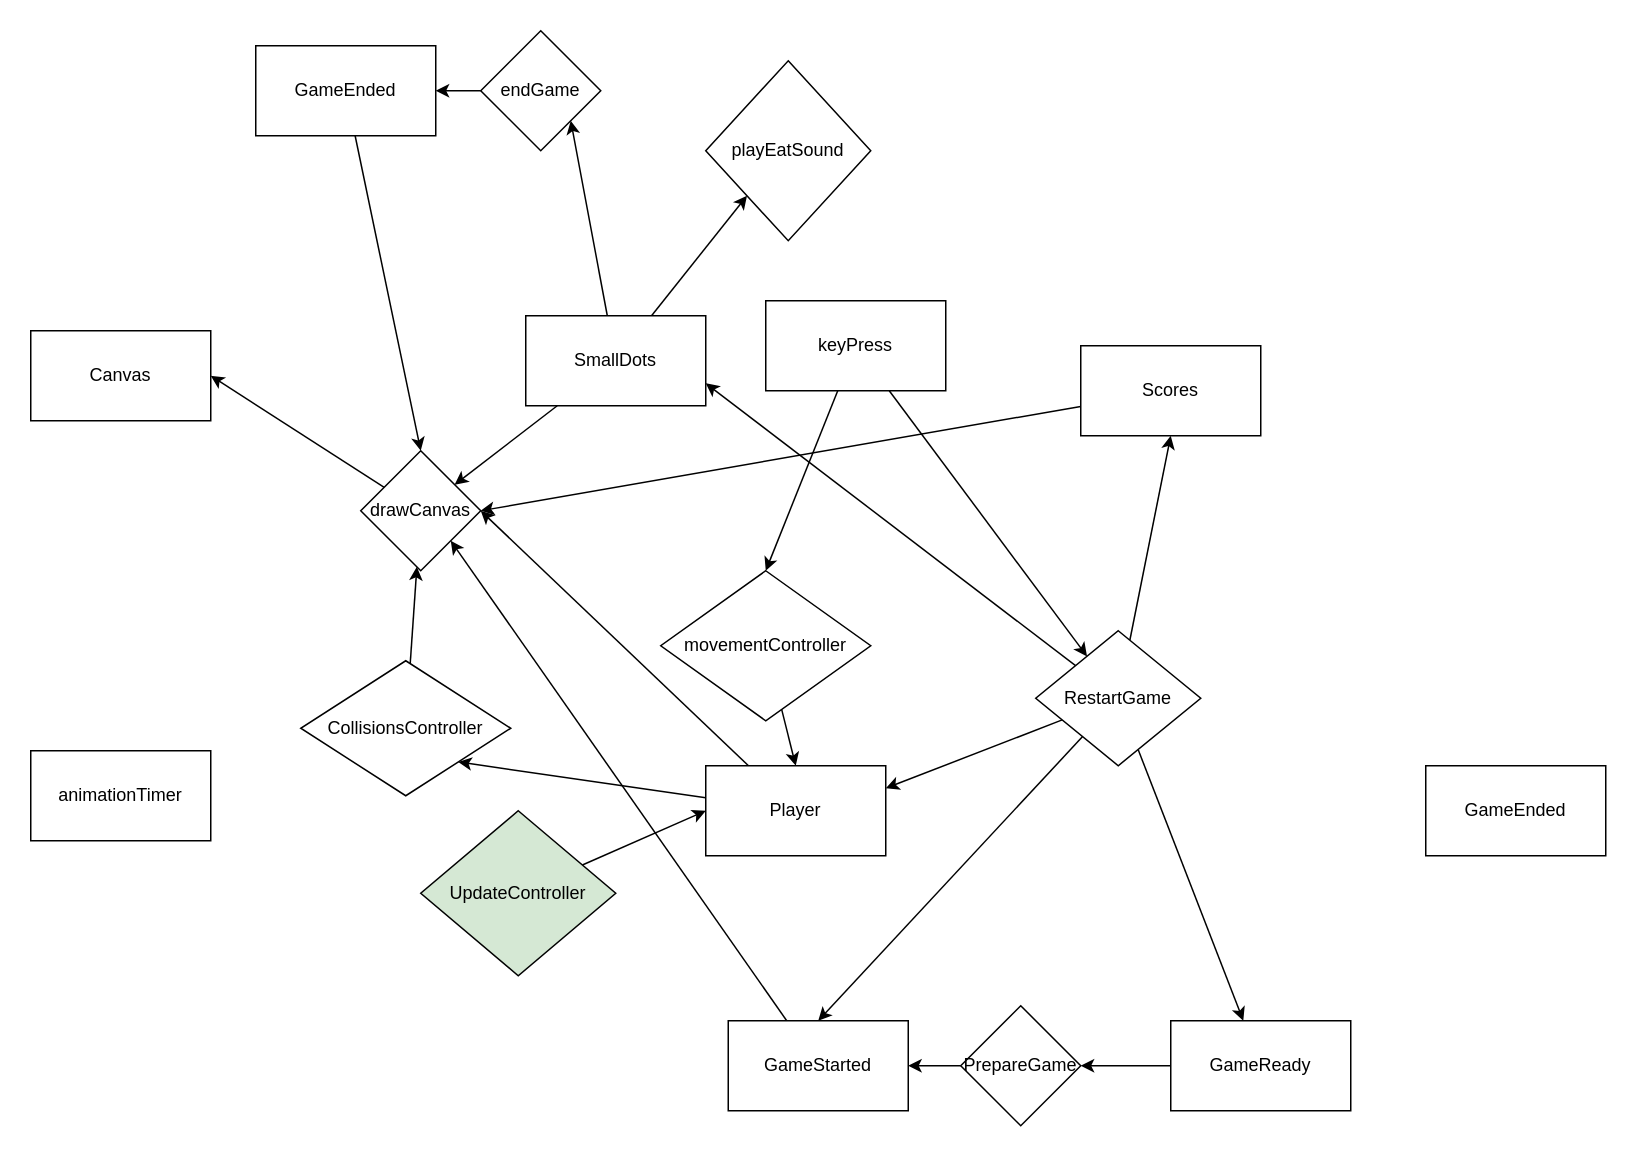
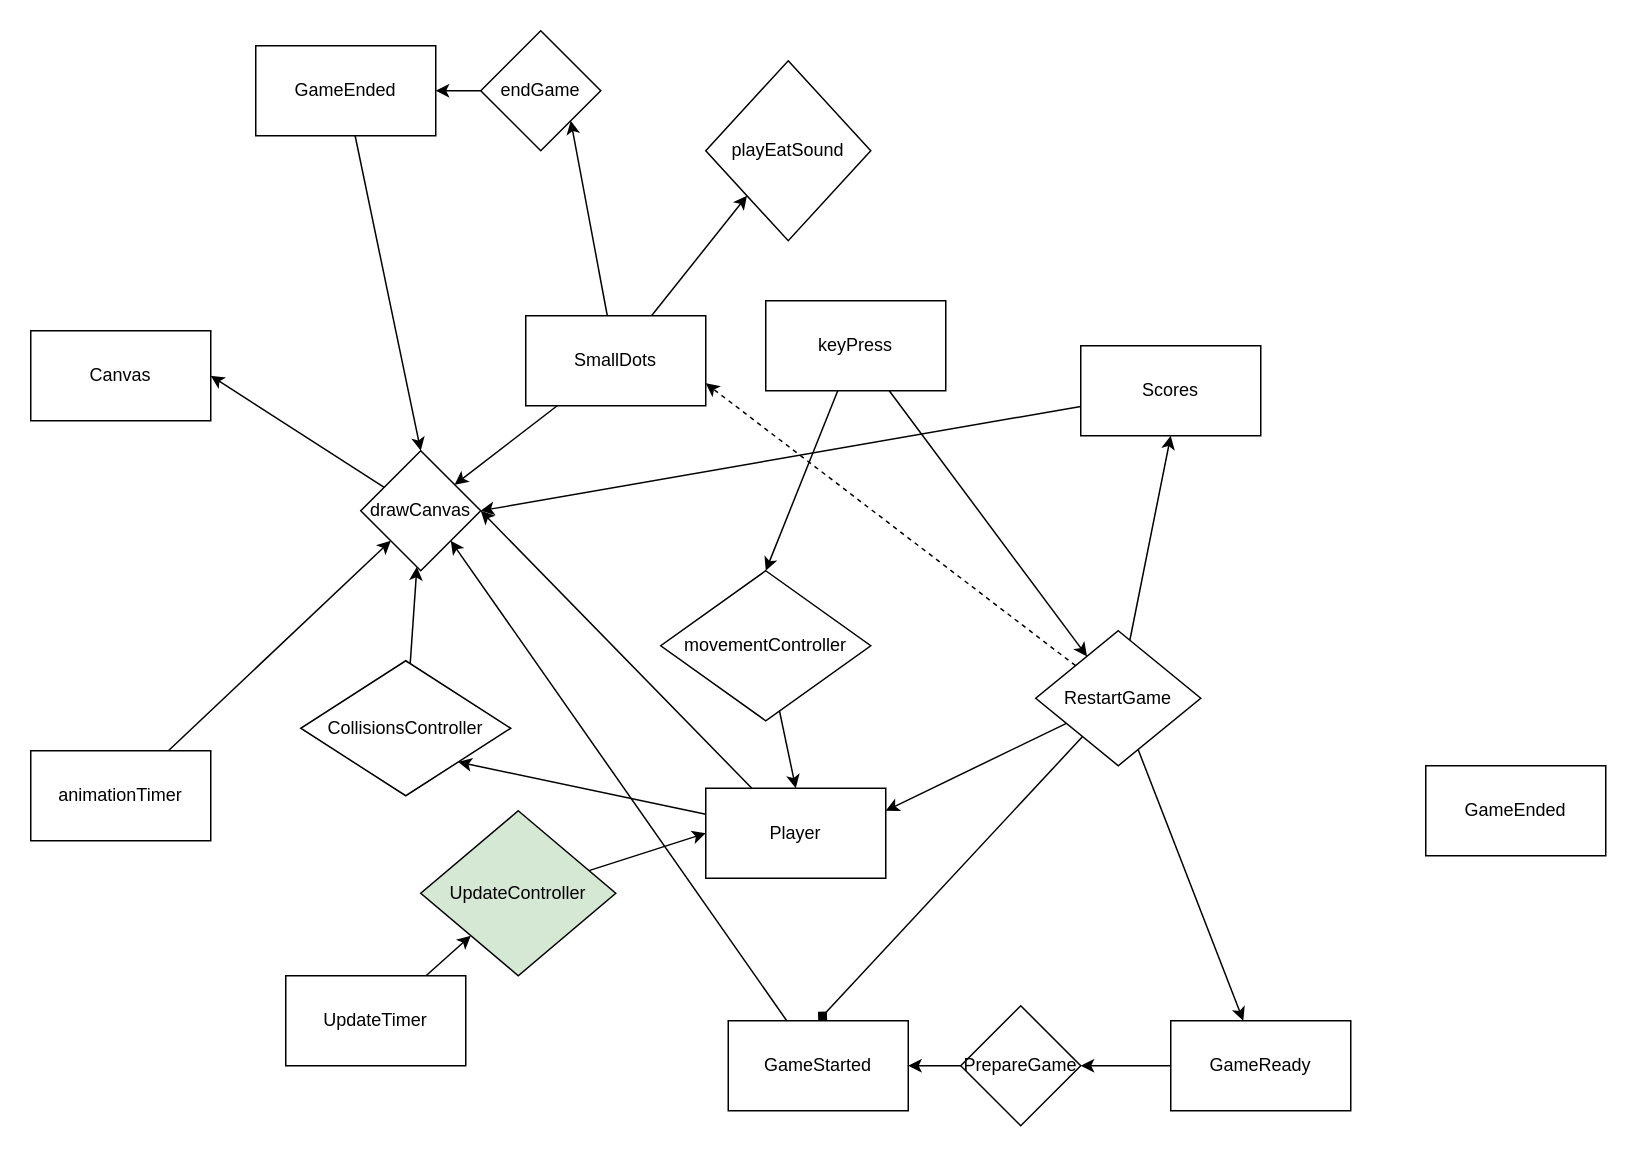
edge "RestartGame" -> "SmallDots": style solid -> dashed
edge "animationTimer" -> "drawCanvas": added
node "Player": moved (796, 811) -> (796, 833)
edge "UpdateTimer" -> "UpdateController": added
edge "RestartGame" -> "GameStarted": arrowhead classic -> diamond
node "UpdateTimer": added
